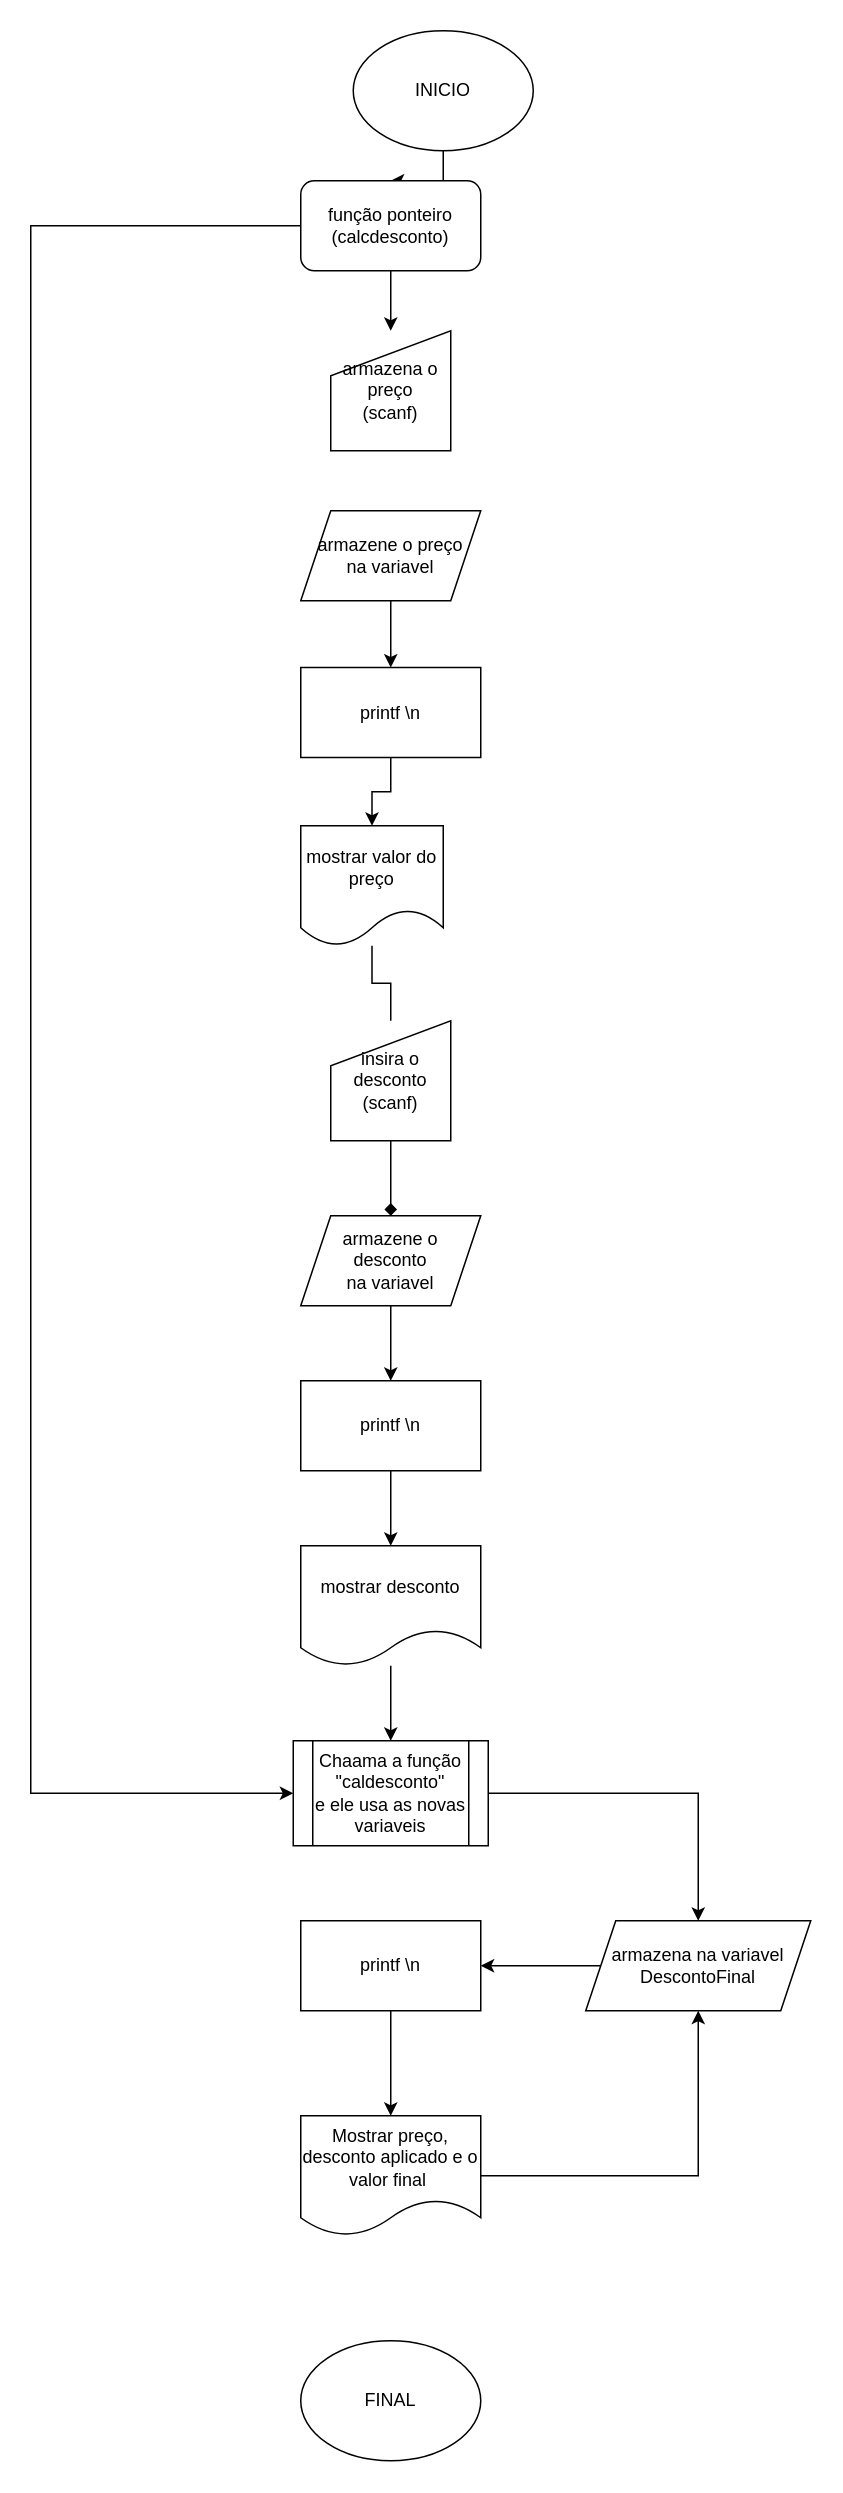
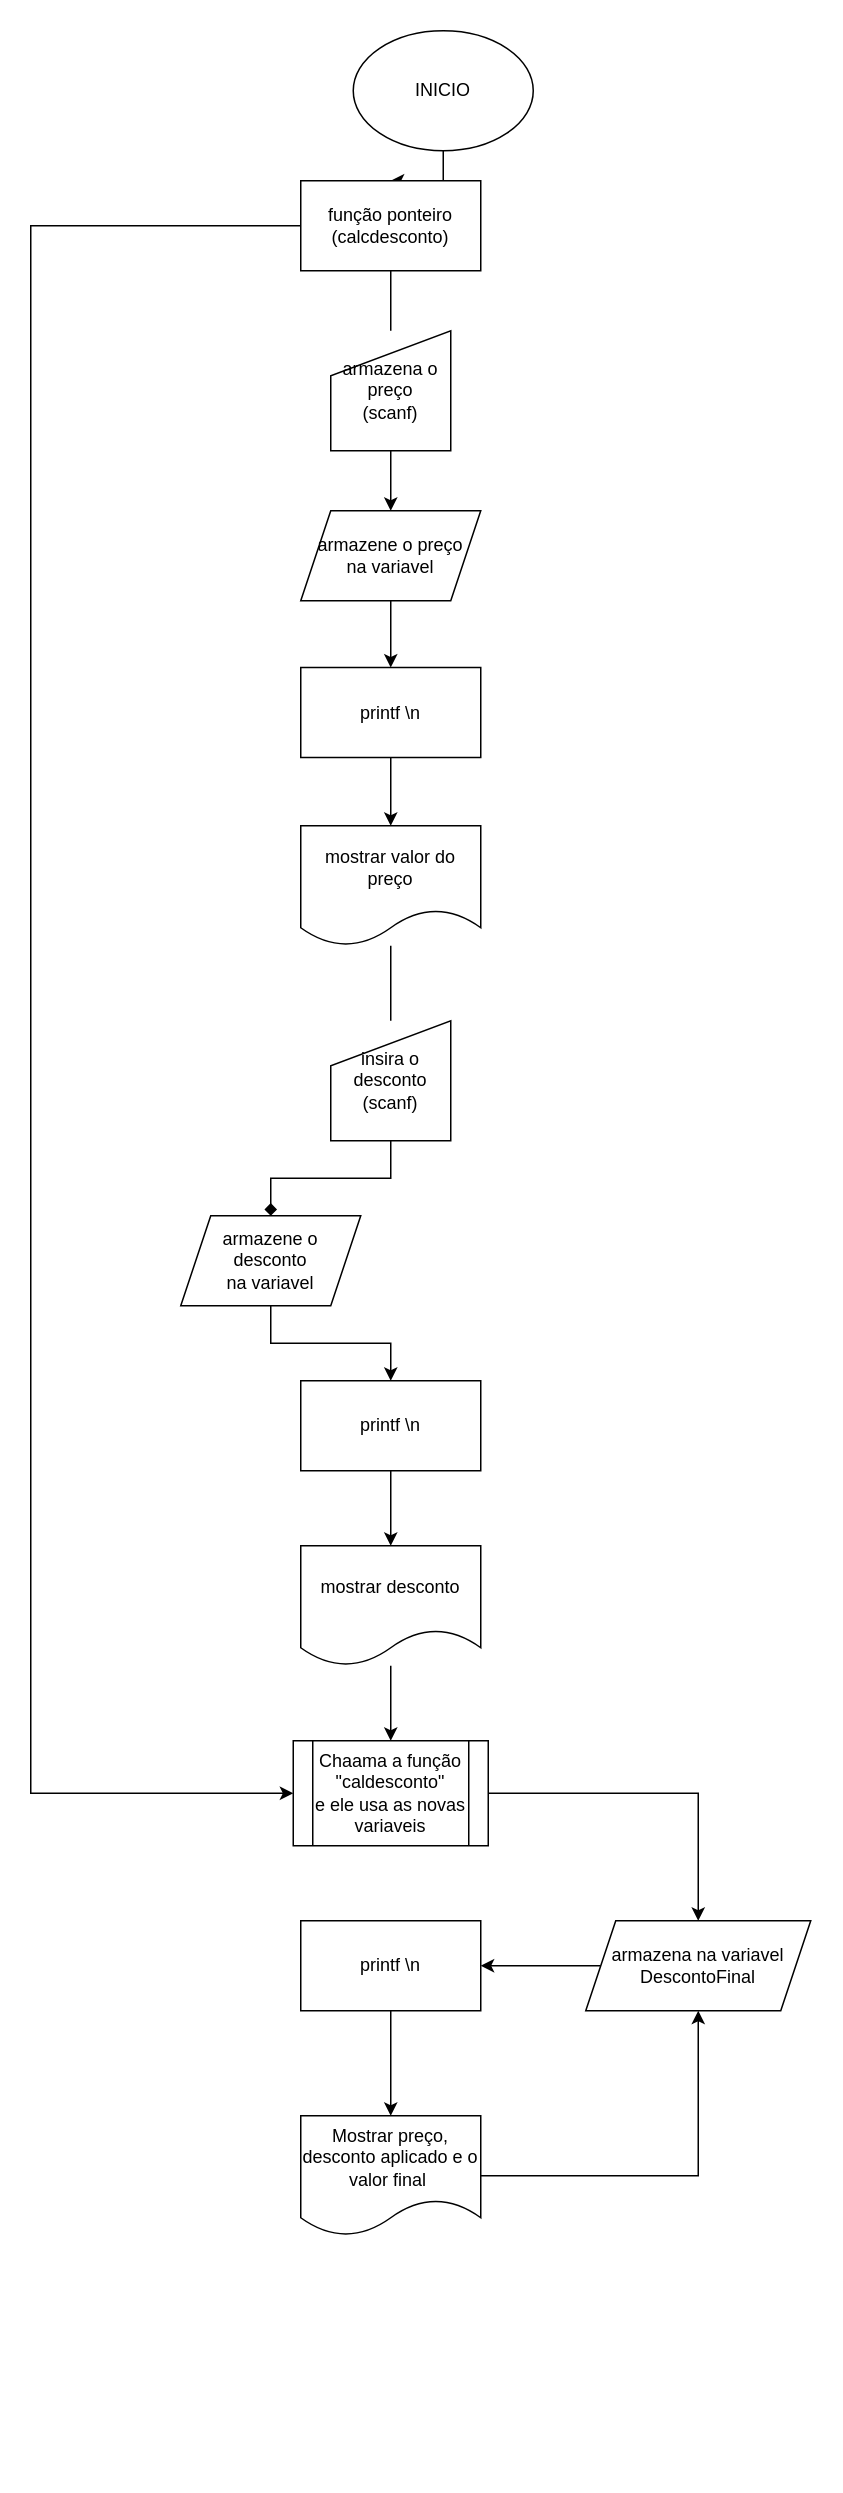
node "função ponteiro (calcdesconto)": shape rounded rectangle -> rectangle
edge "função ponteiro (calcdesconto)" -> "armazena o preço (scanf)": arrowhead classic -> none
edge "armazena o preço (scanf)" -> "armazene o preço na variavel": added
node "mostrar valor do preço": size 143x120 -> 180x120
node "armazene o desconto na variavel": moved (391, 1261) -> (271, 1261)
node "FINAL": removed
